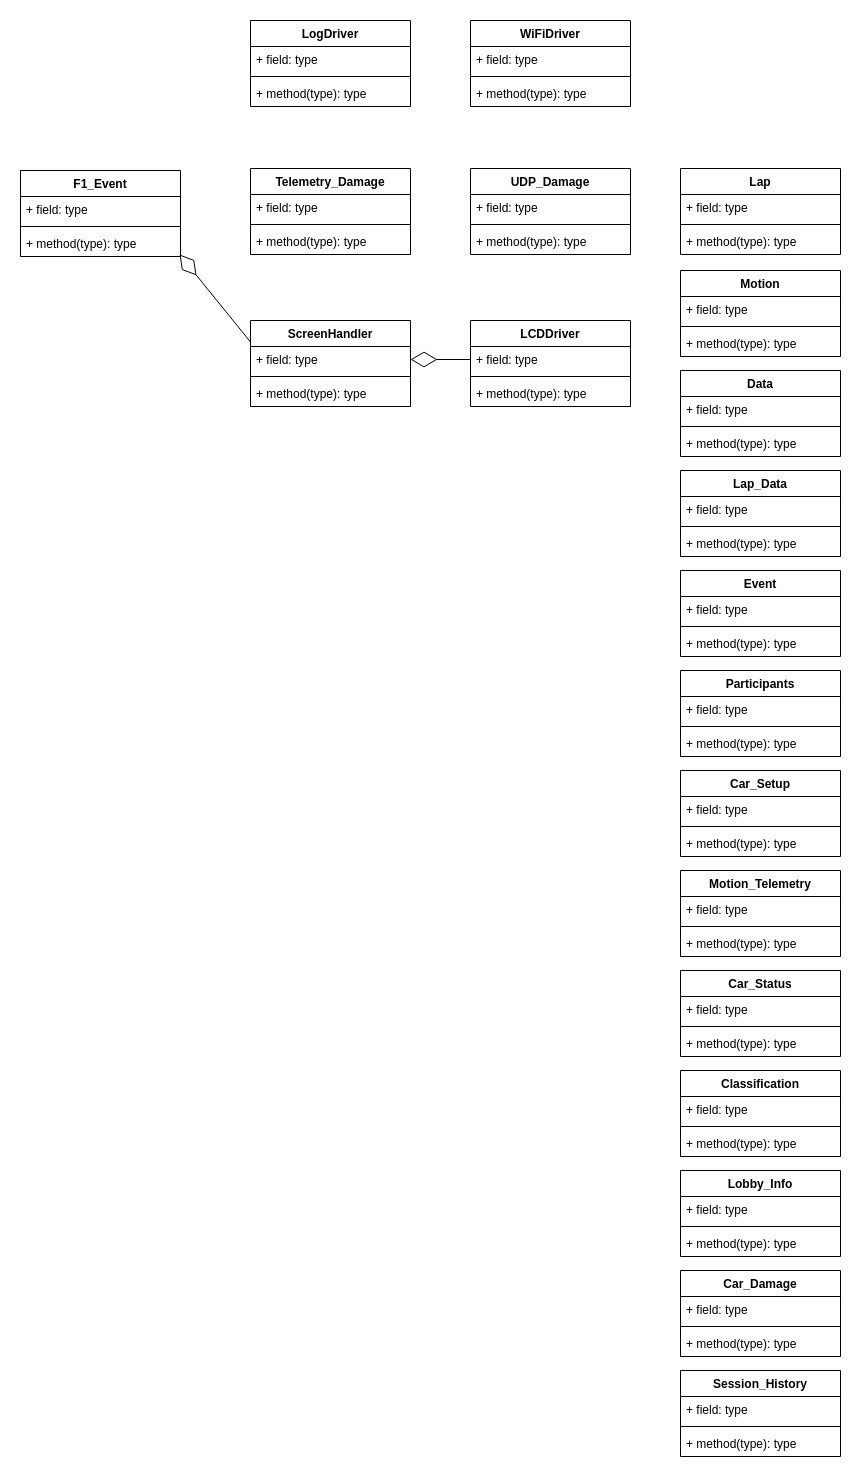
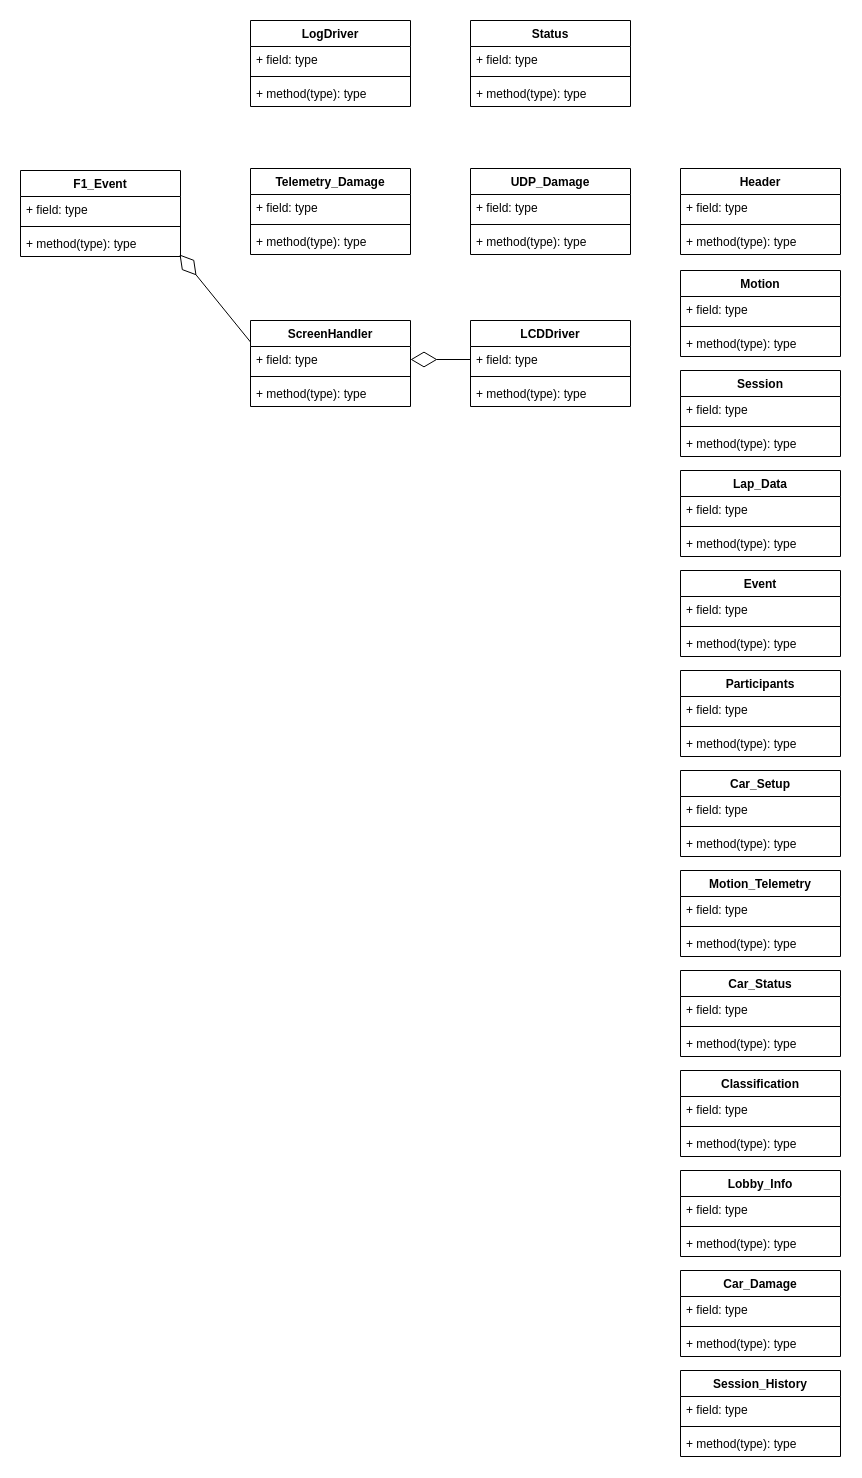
node "WiFiDriver": label "WiFiDriver" -> "Status"
node "Lap": label "Lap" -> "Header"
node "Data": label "Data" -> "Session"
